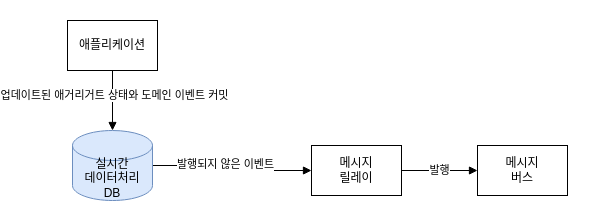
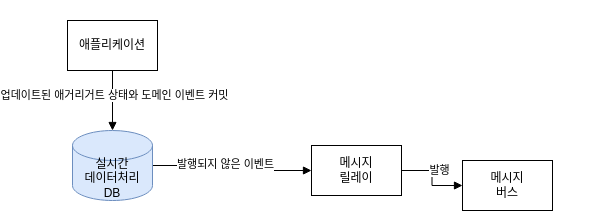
node "메시지 버스": moved (523, 171) -> (508, 186)
